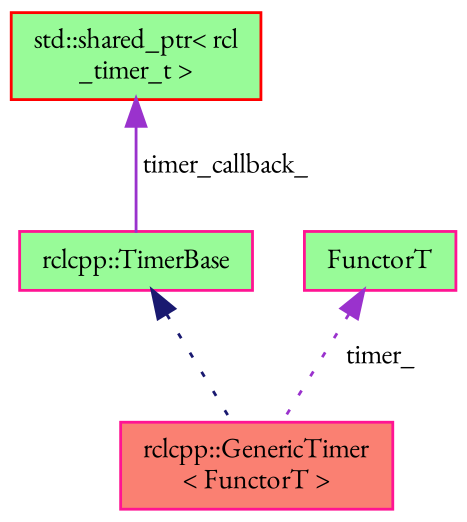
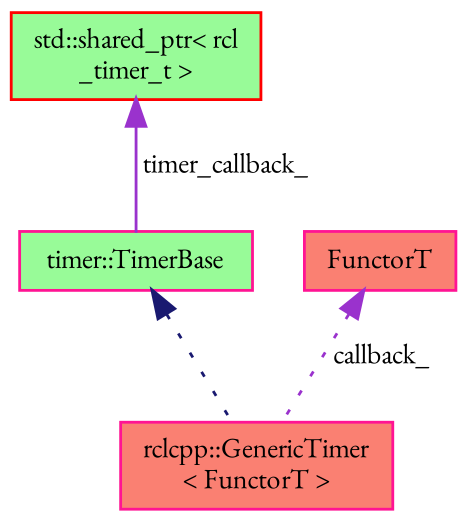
node "rclcpp::TimerBase": label "rclcpp::TimerBase" -> "timer::TimerBase"
node "FunctorT": fillcolor palegreen -> salmon
edge "rclcpp::GenericTimer < FunctorT >" -> "FunctorT": label " timer_" -> " callback_"
